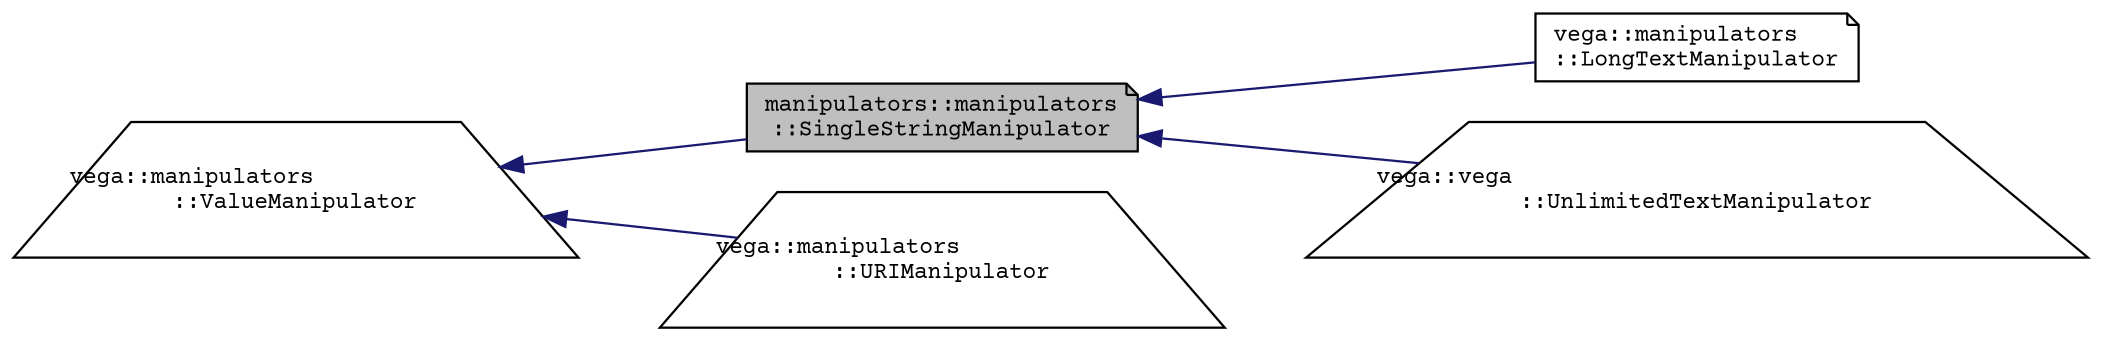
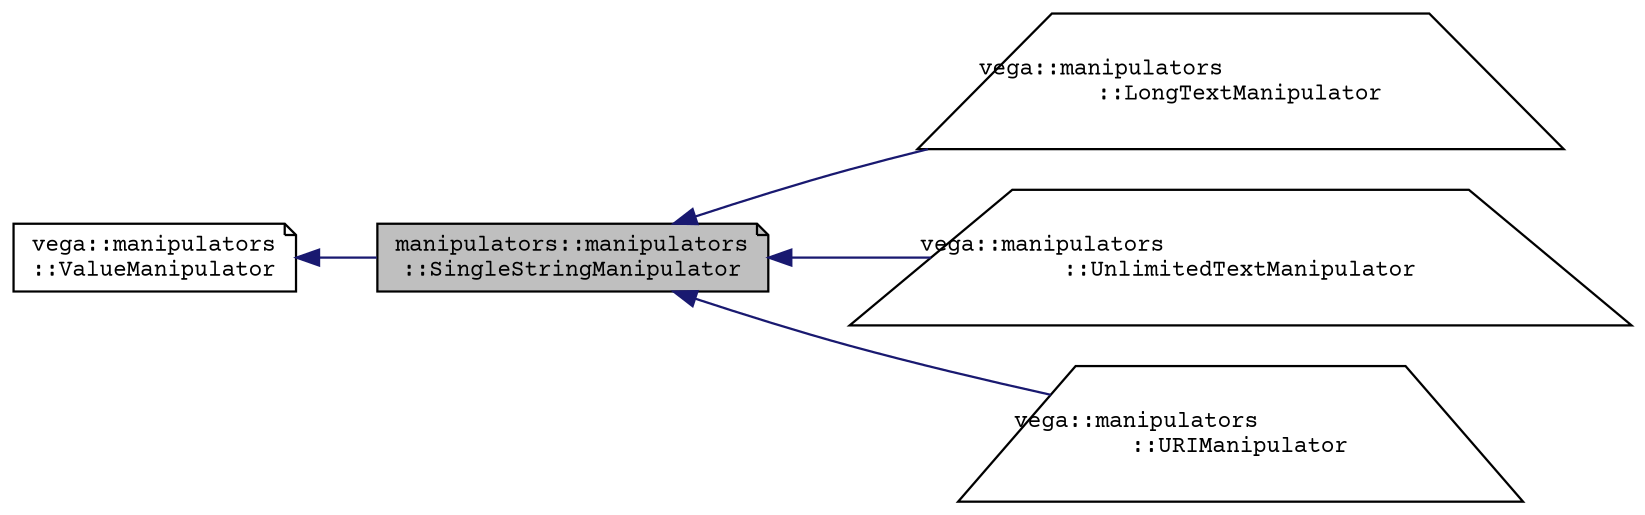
node "vega::manipulators ::LongTextManipulator": shape note -> trapezium
node "vega::manipulators ::ValueManipulator": shape trapezium -> note
node "vega::vega ::UnlimitedTextManipulator": label "vega::vega ::UnlimitedTextManipulator" -> "vega::manipulators ::UnlimitedTextManipulator"
edge "vega::manipulators ::URIManipulator" -> "vega::manipulators ::ValueManipulator": now "vega::manipulators ::URIManipulator" -> "manipulators::manipulators ::SingleStringManipulator"
